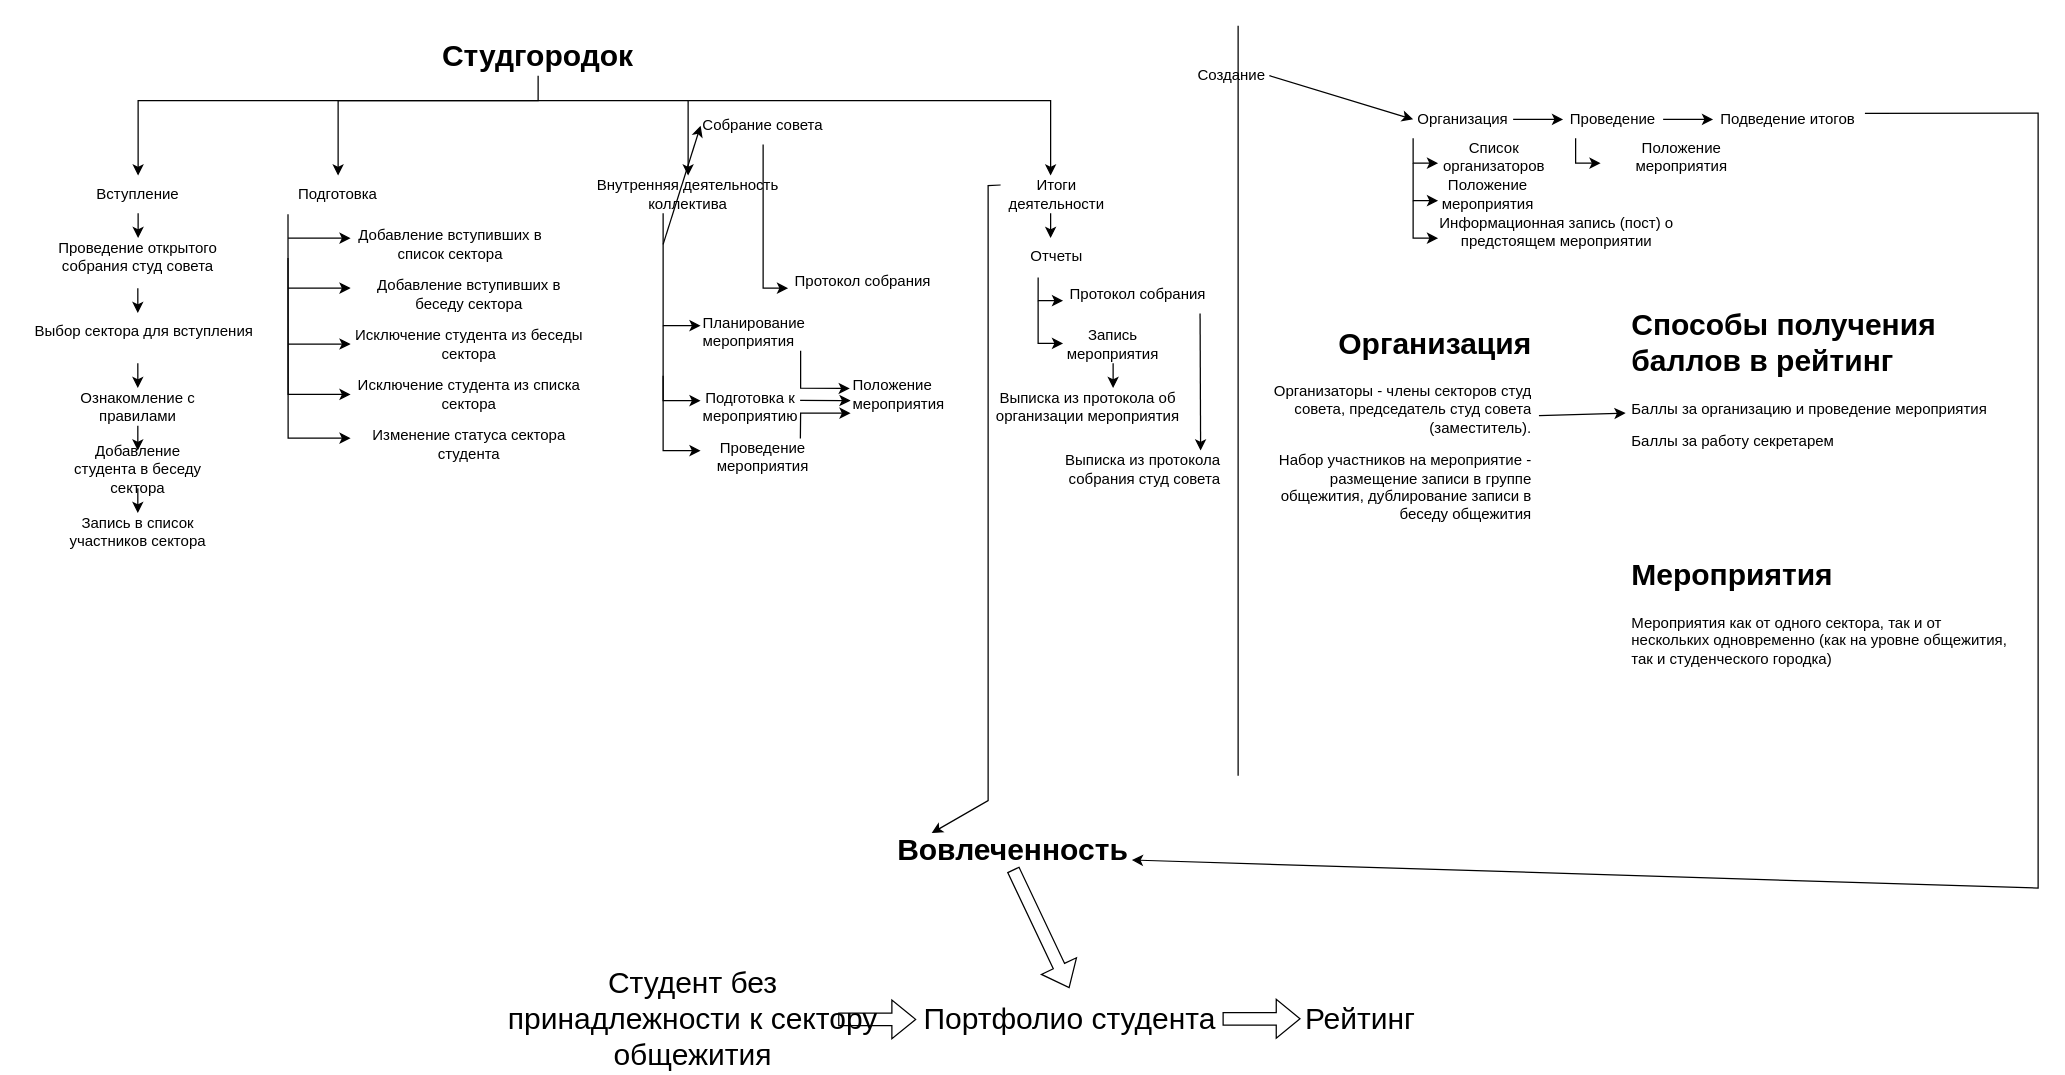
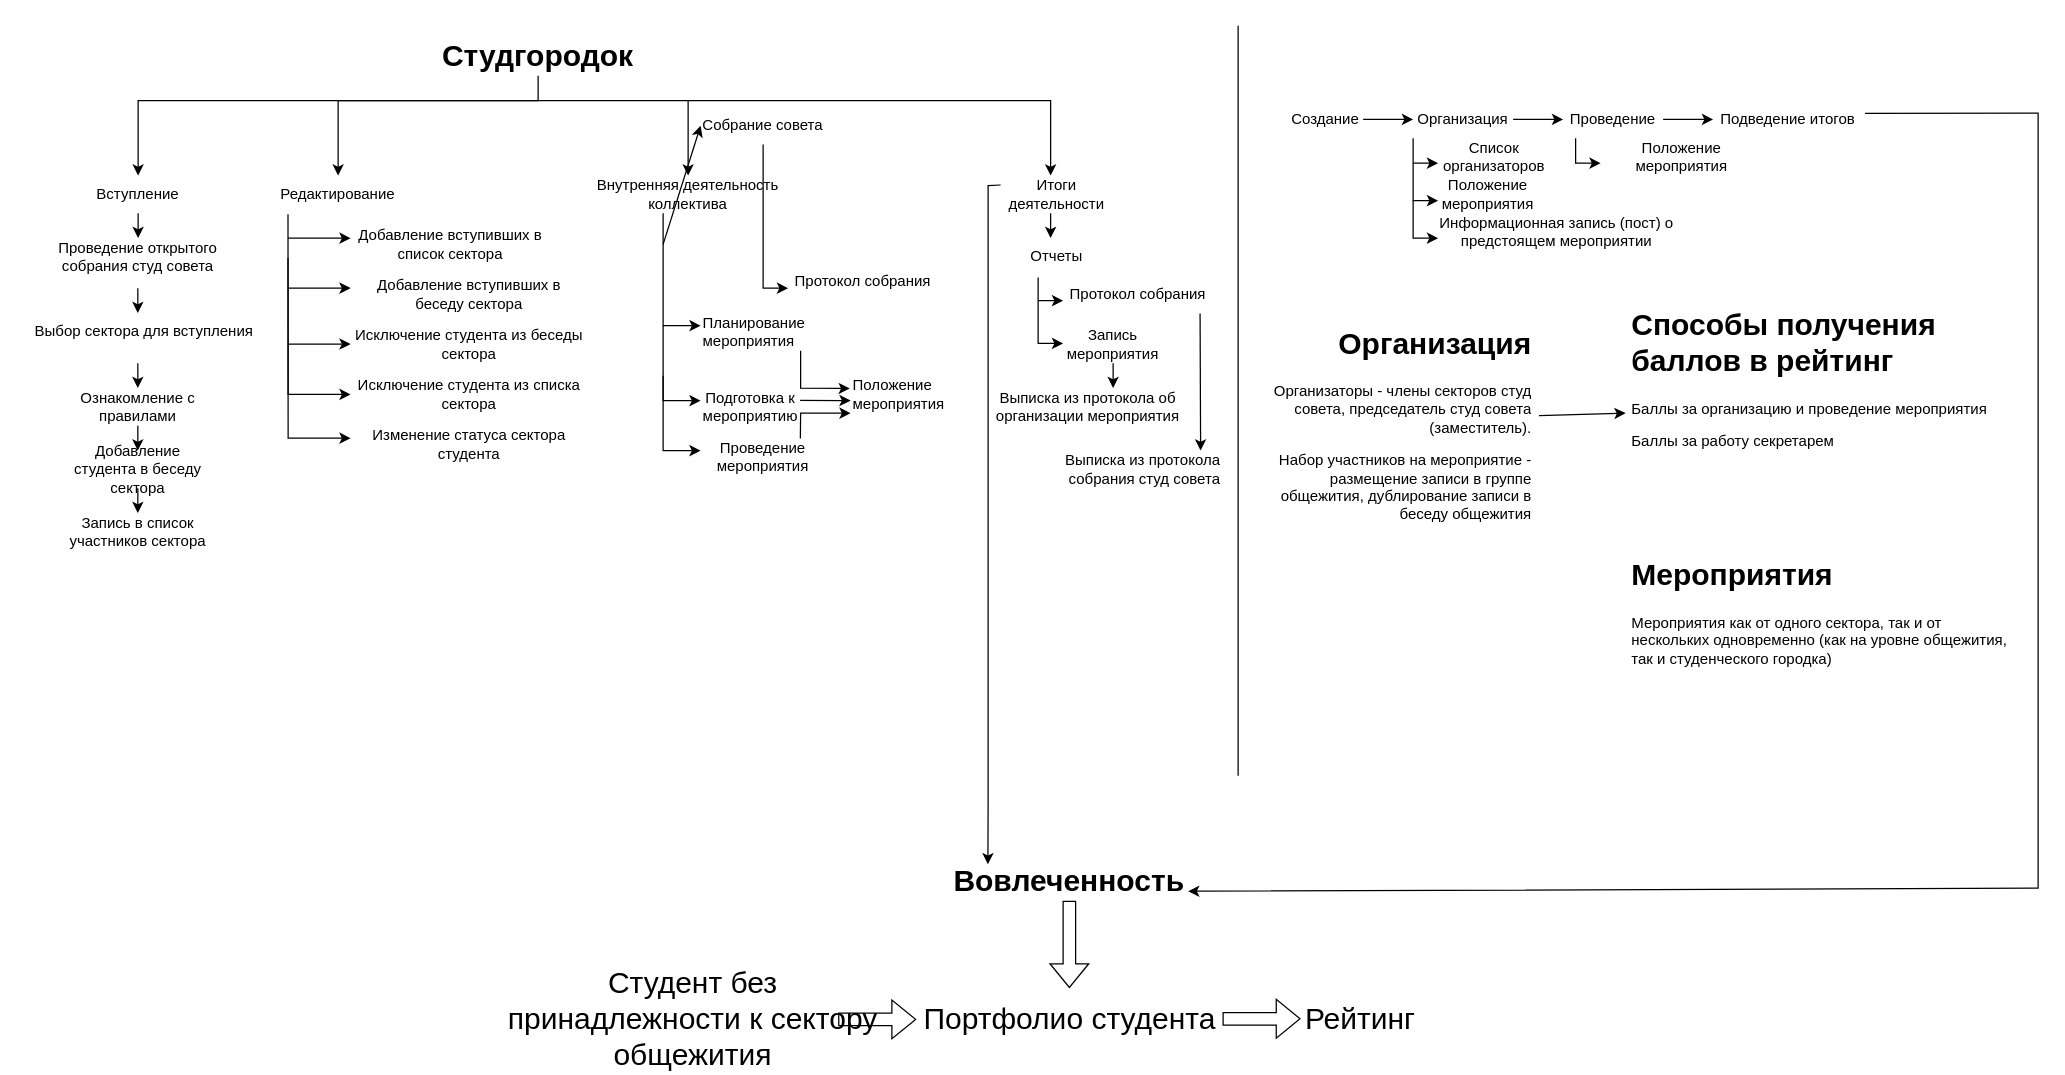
node "Создание": moved (1232, 76) -> (1326, 119)
node "Подготовка": label "Подготовка" -> "Редактирование"
node "Вовлеченность": moved (1013, 851) -> (1069, 882)
